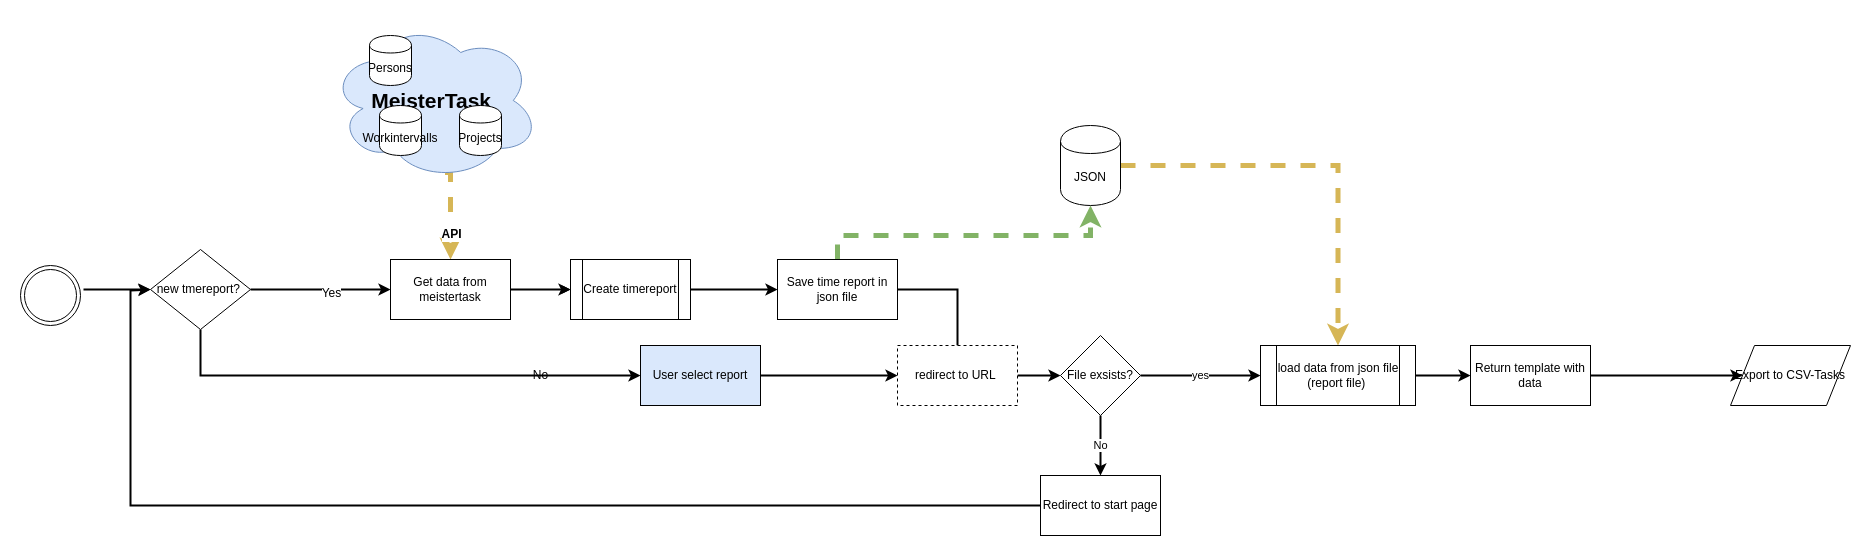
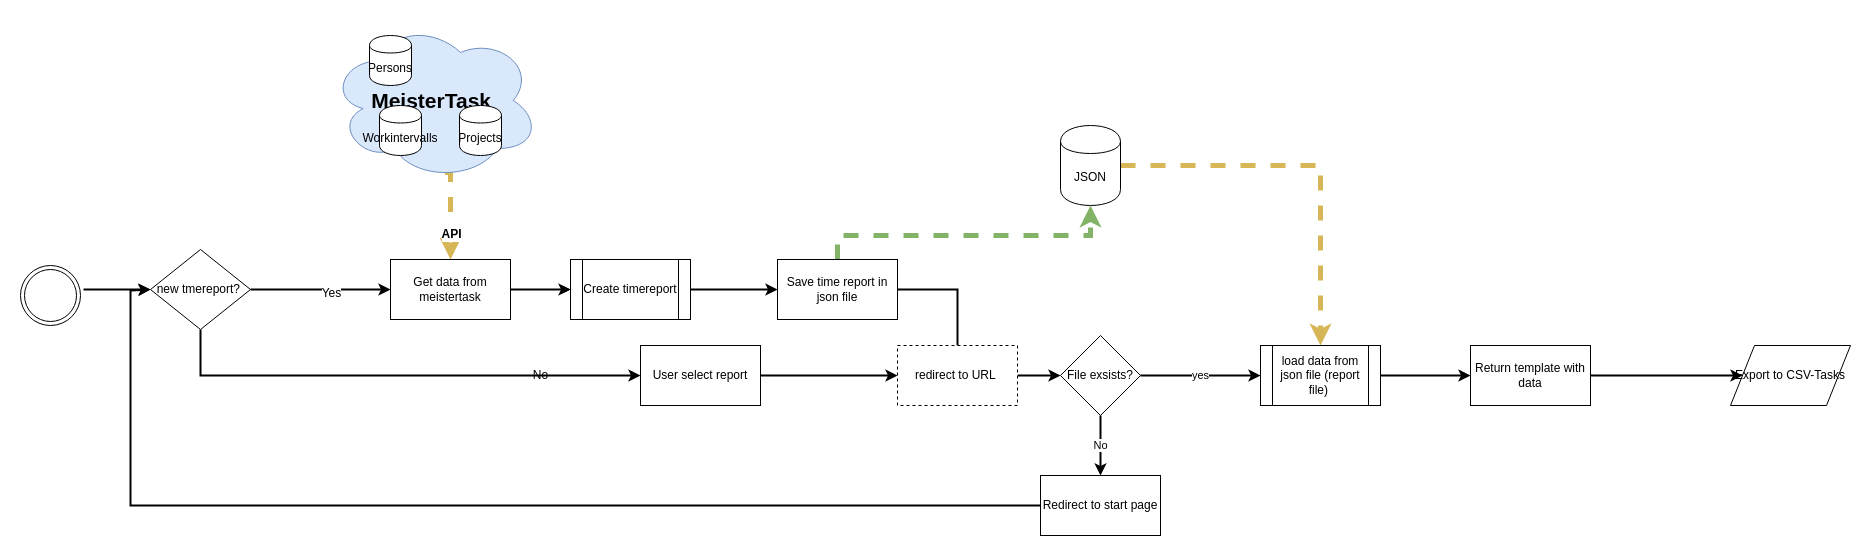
node "User select report": fillcolor #dae8fc -> #ffffff
node "load data from json file (report file)": size 155x60 -> 120x60
